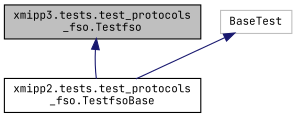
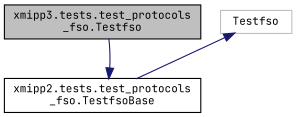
node "BaseTest": label "BaseTest" -> "Testfso"
edge "xmipp2.tests.test_protocols _fso.TestfsoBase" -> "xmipp3.tests.test_protocols _fso.Testfso": reversed
